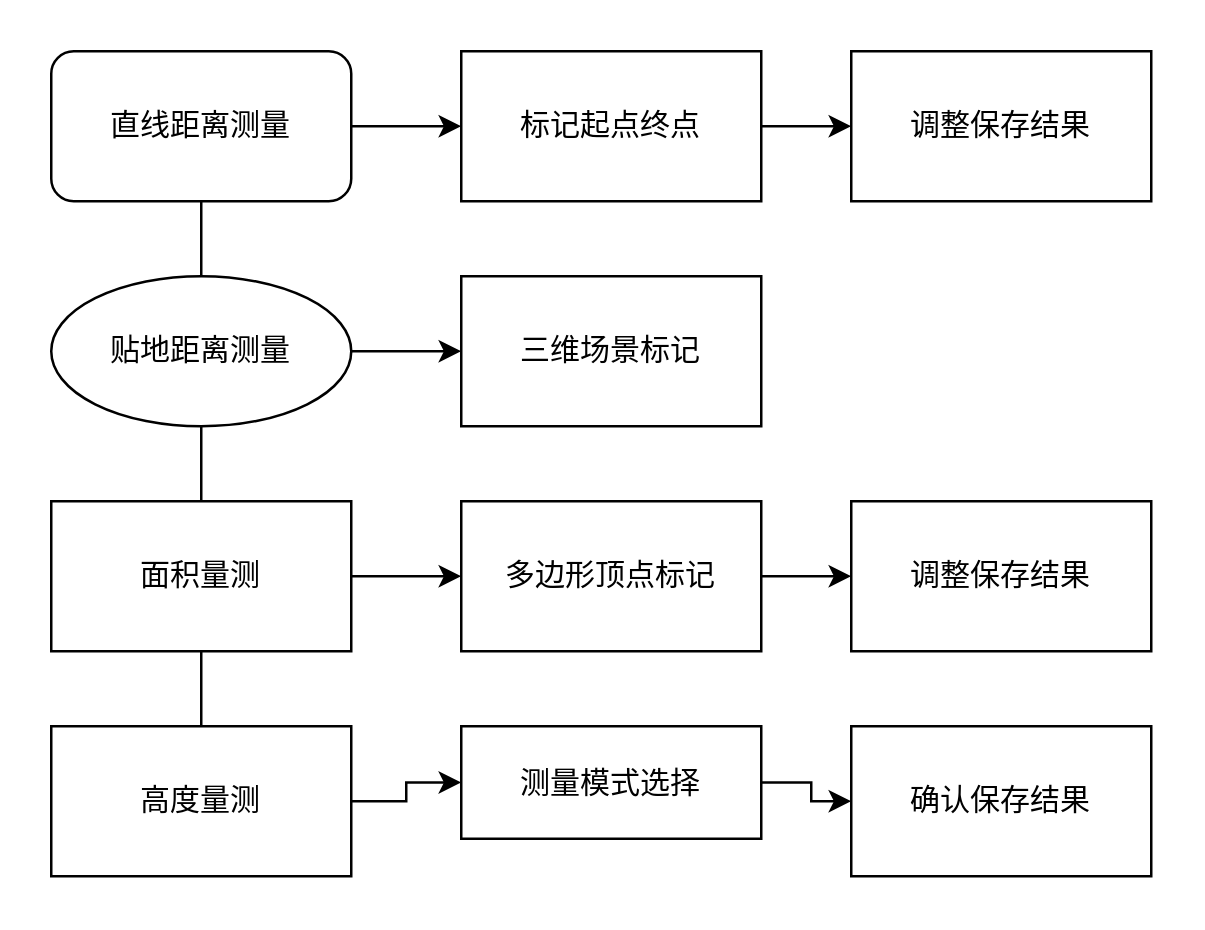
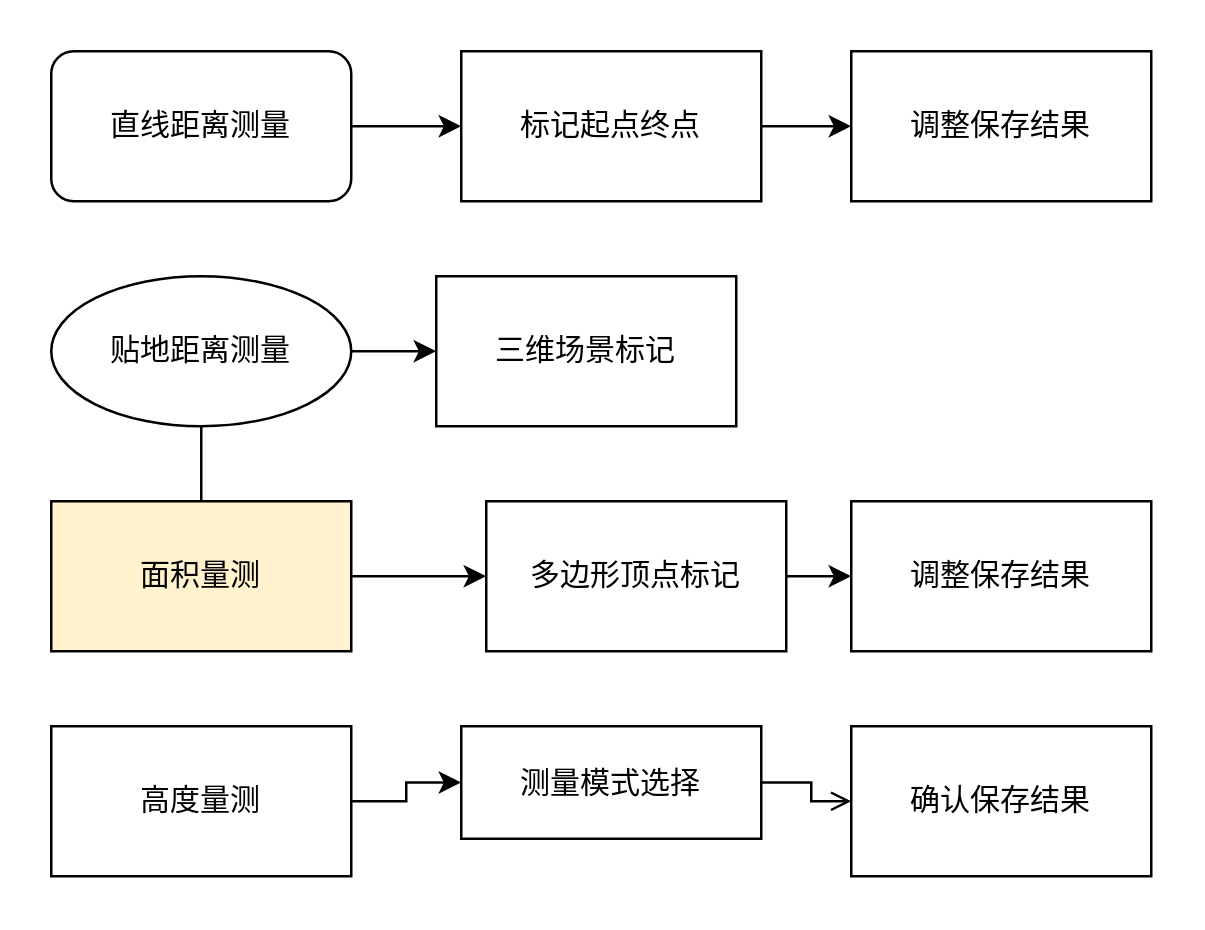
edge "直线距离测量" -- "贴地距离测量": removed
node "三维场景标记": moved (611, 351) -> (586, 351)
node "面积量测": fillcolor #ffffff -> #fff2cc
node "多边形顶点标记": moved (611, 576) -> (636, 576)
edge "面积量测" -- "高度量测": removed
edge "测量模式选择" -> "确认保存结果": arrowhead classic -> open
